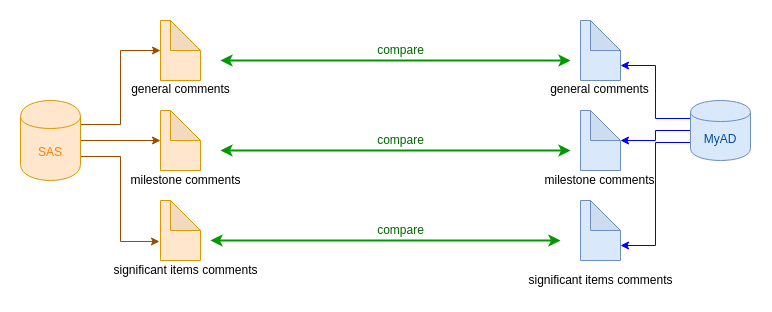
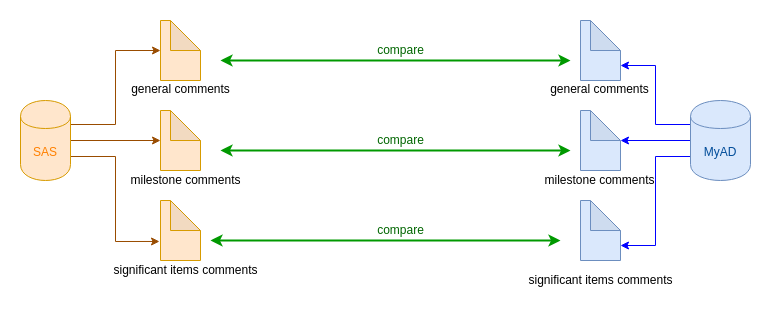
node "MyAD": size 60x60 -> 60x80
node "SAS": size 60x80 -> 50x80
